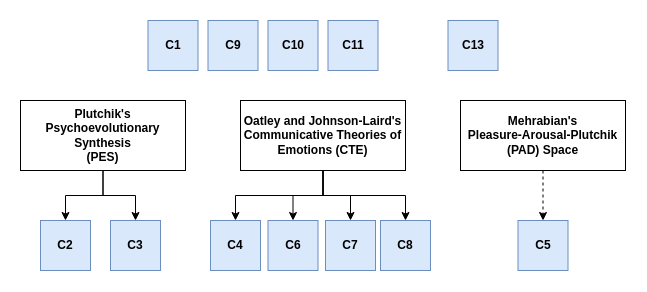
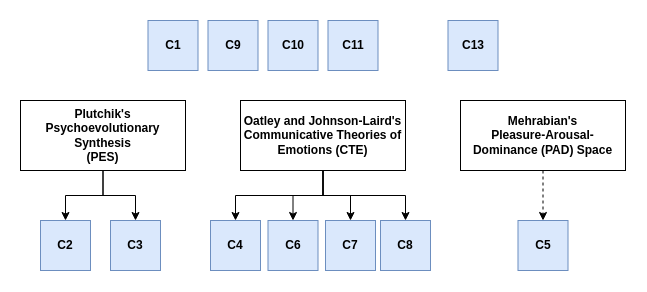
node "Mehrabian's Pleasure-Arousal-Plutchik (PAD) Space": label "Mehrabian's Pleasure-Arousal-Plutchik (PAD) Space" -> "Mehrabian's Pleasure-Arousal-Dominance (PAD) Space"
